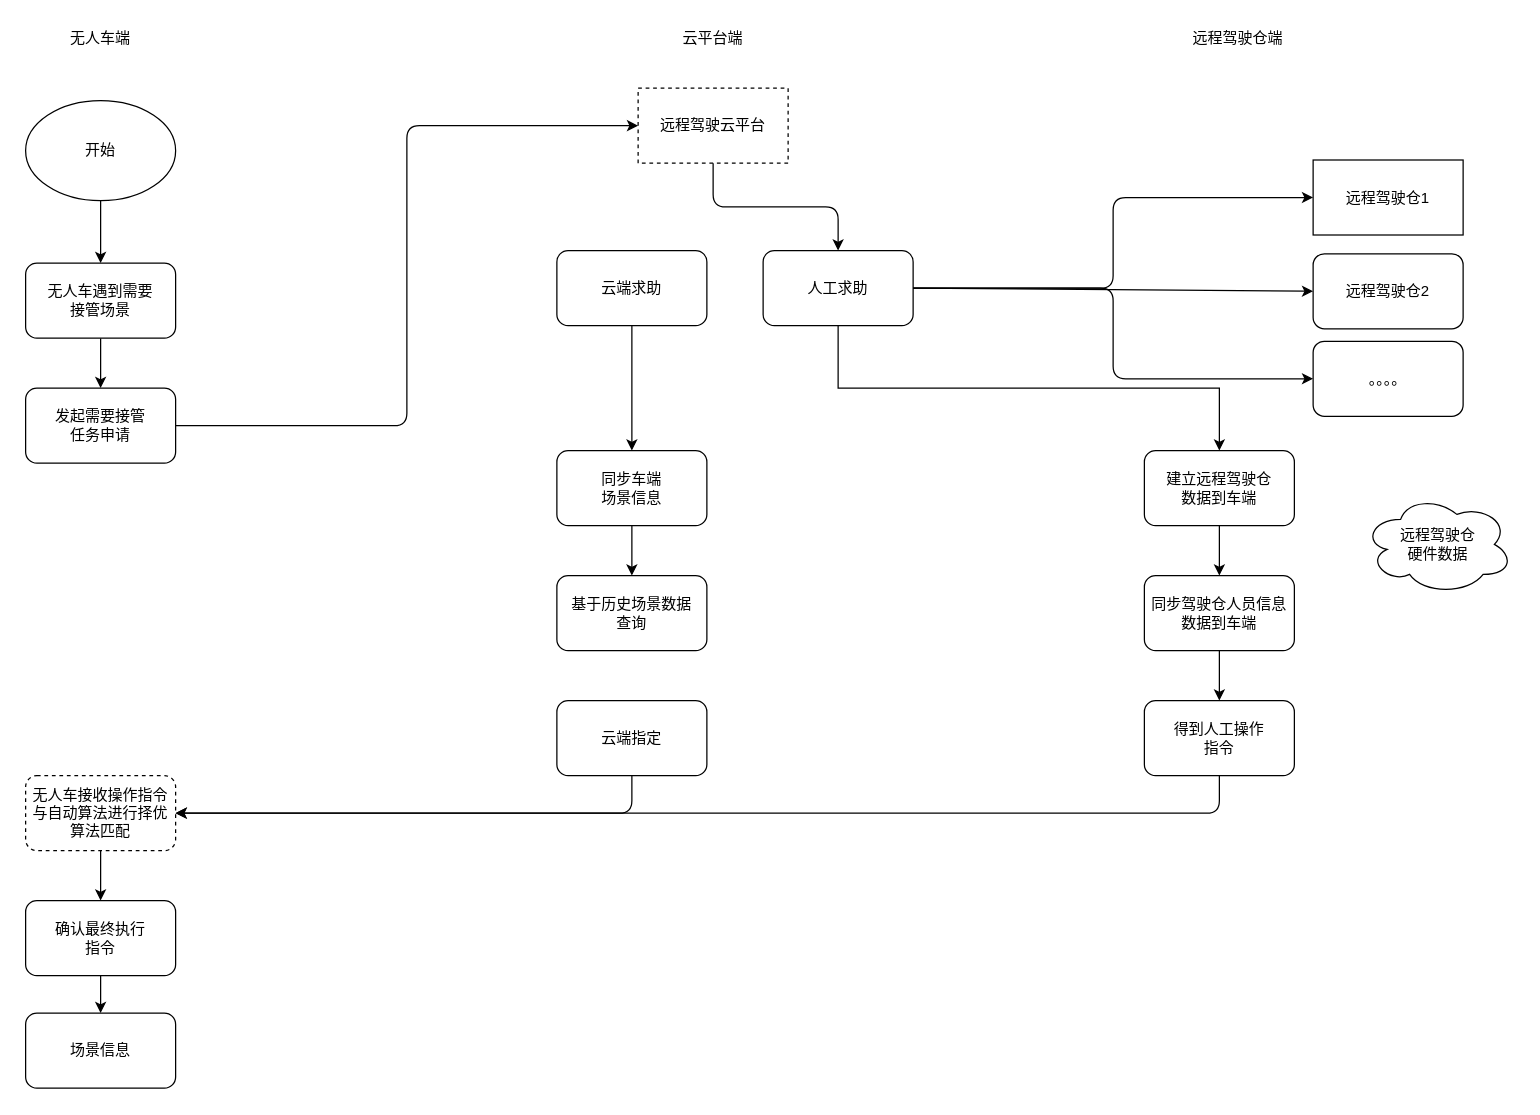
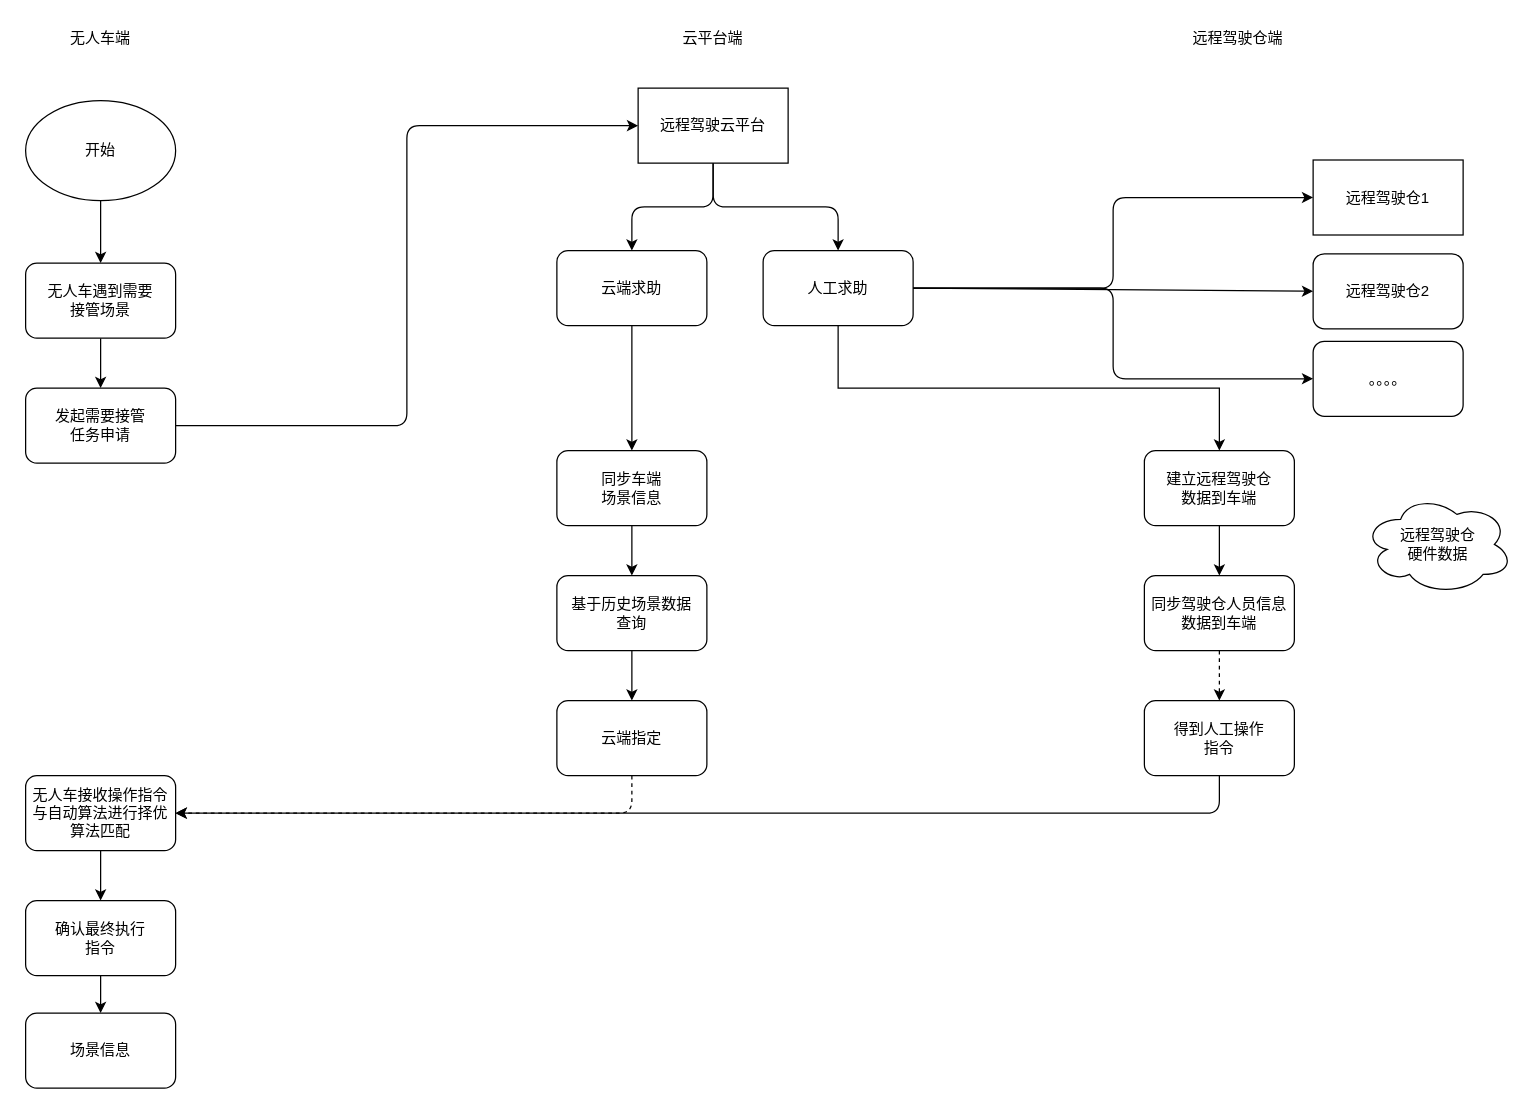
node "远程驾驶云平台": style dashed -> solid
edge "远程驾驶云平台" -> "云端求助": added
edge "同步驾驶仓人员信息 数据到车端" -> "得到人工操作 指令": style solid -> dashed
edge "基于历史场景数据 查询" -> "云端指定": added
edge "云端指定" -> "无人车接收操作指令 与自动算法进行择优算法匹配": style solid -> dashed
node "无人车接收操作指令 与自动算法进行择优算法匹配": style dashed -> solid
